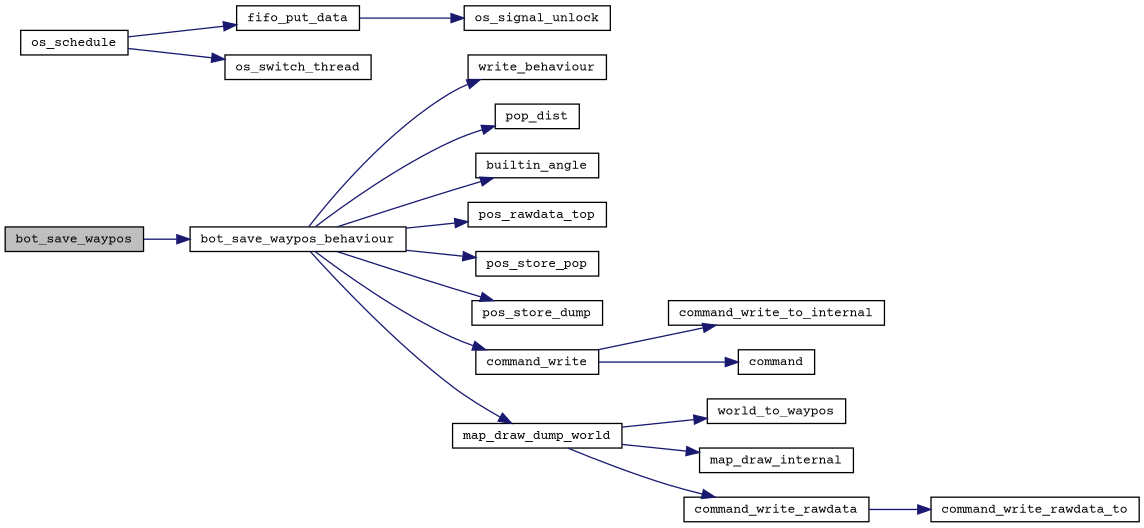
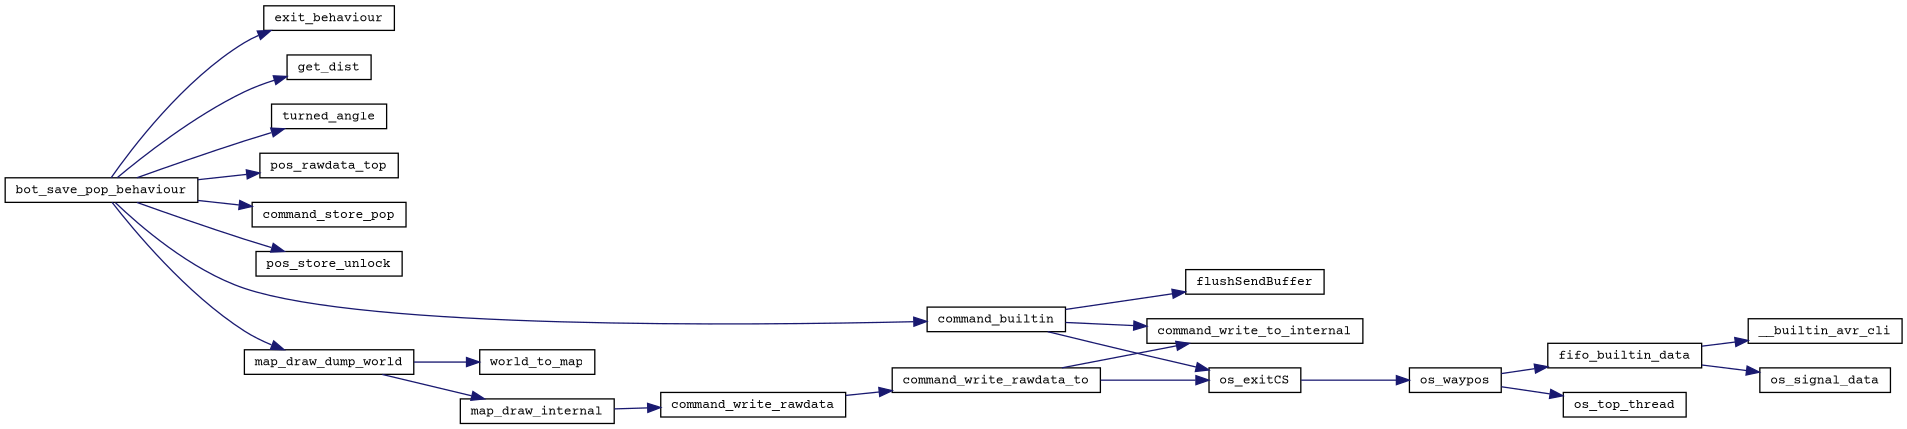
node "fifo_put_data": label "fifo_put_data" -> "fifo_builtin_data"
node "os_signal_unlock": label "os_signal_unlock" -> "os_signal_data"
node "os_schedule": label "os_schedule" -> "os_waypos"
node "os_switch_thread": label "os_switch_thread" -> "os_top_thread"
node "write_behaviour": label "write_behaviour" -> "exit_behaviour"
node "pop_dist": label "pop_dist" -> "get_dist"
node "builtin_angle": label "builtin_angle" -> "turned_angle"
node "bot_save_waypos": removed
node "bot_save_waypos_behaviour": label "bot_save_waypos_behaviour" -> "bot_save_pop_behaviour"
node "pos_store_pop": label "pos_store_pop" -> "command_store_pop"
node "pos_store_dump": label "pos_store_dump" -> "pos_store_unlock"
node "__builtin_avr_cli": added
edge "command_write_rawdata_to" -> "command_write_to_internal": added
node "command_write": label "command_write" -> "command_builtin"
node "command": label "command" -> "flushSendBuffer"
node "os_exitCS": added
node "world_to_waypos": label "world_to_waypos" -> "world_to_map"
edge "map_draw_dump_world" -> "command_write_rawdata": now "map_draw_internal" -> "command_write_rawdata"
